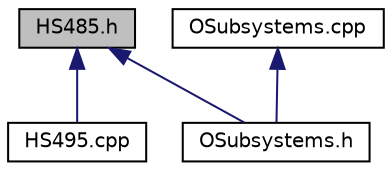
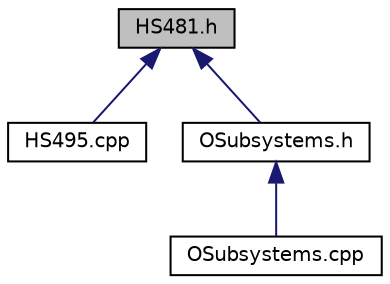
node "HS485.h": label "HS485.h" -> "HS481.h"
edge "OSubsystems.h" -> "OSubsystems.cpp": reversed
